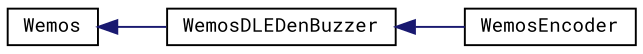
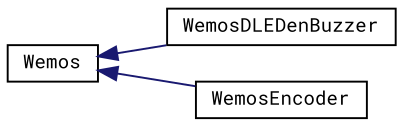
edge "WemosEncoder" -> "WemosDLEDenBuzzer": now "WemosEncoder" -> "Wemos"
